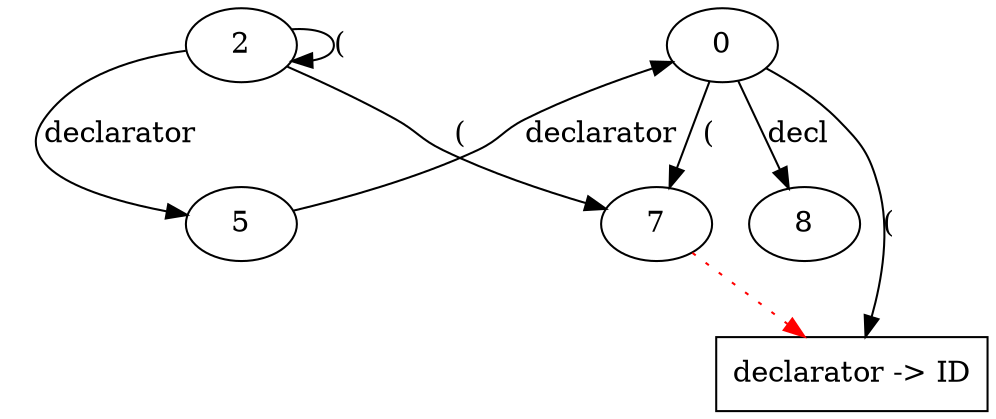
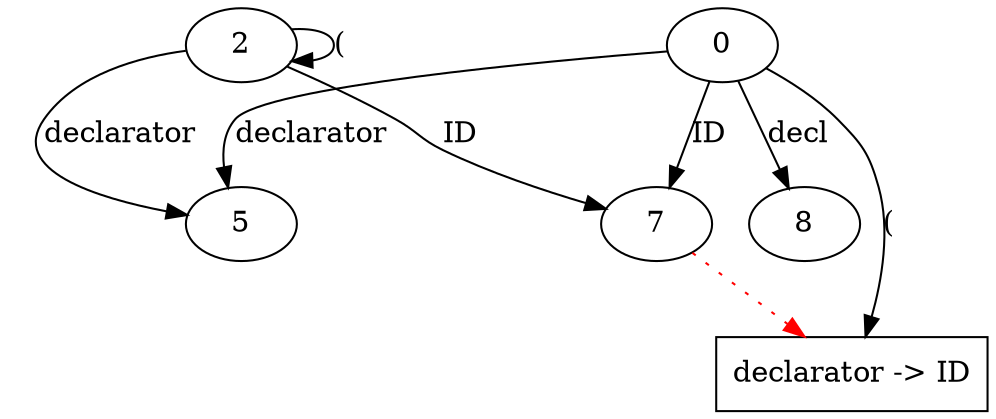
edge "2" -> "7": label "(" -> "ID"
edge "0" -> "7": label "(" -> "ID"
edge "5" -> "0": reversed
